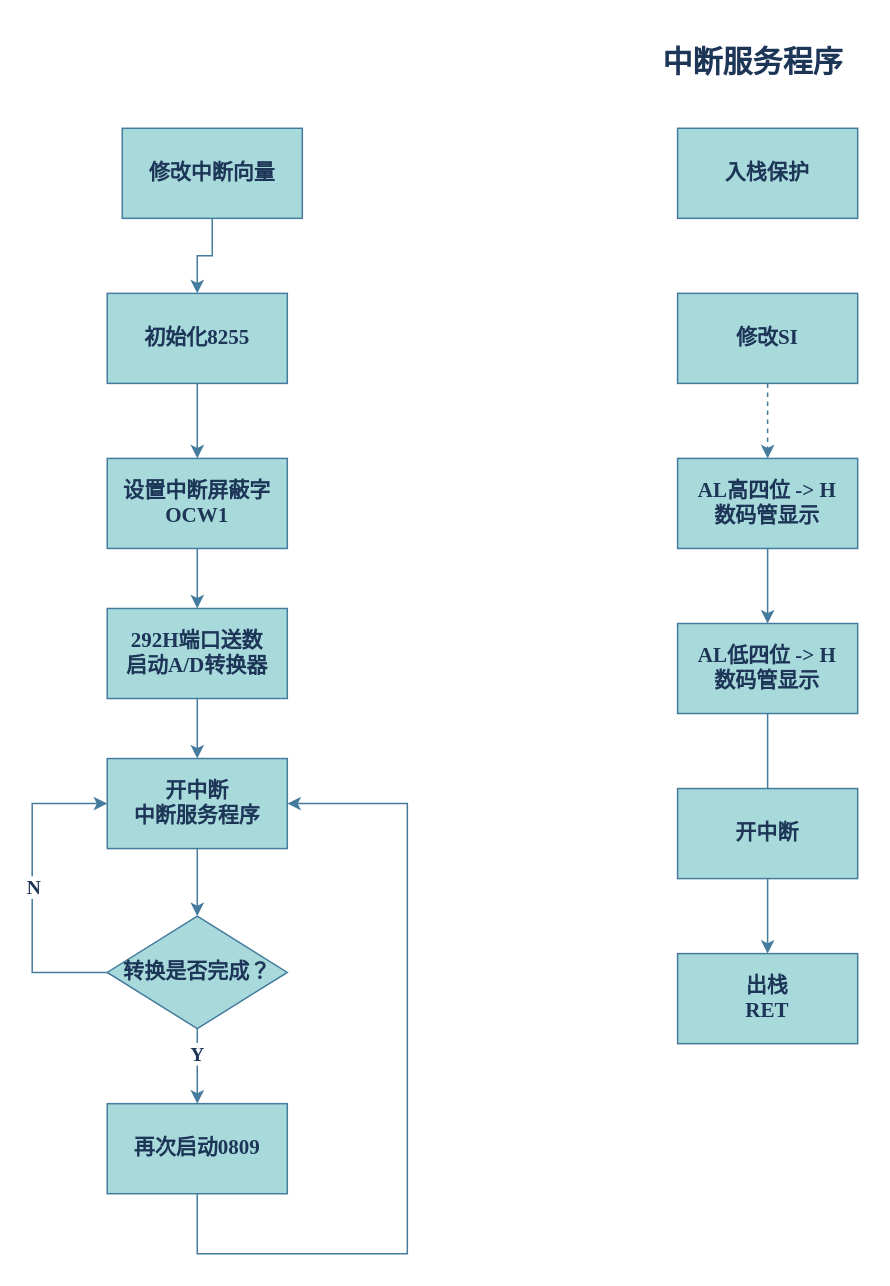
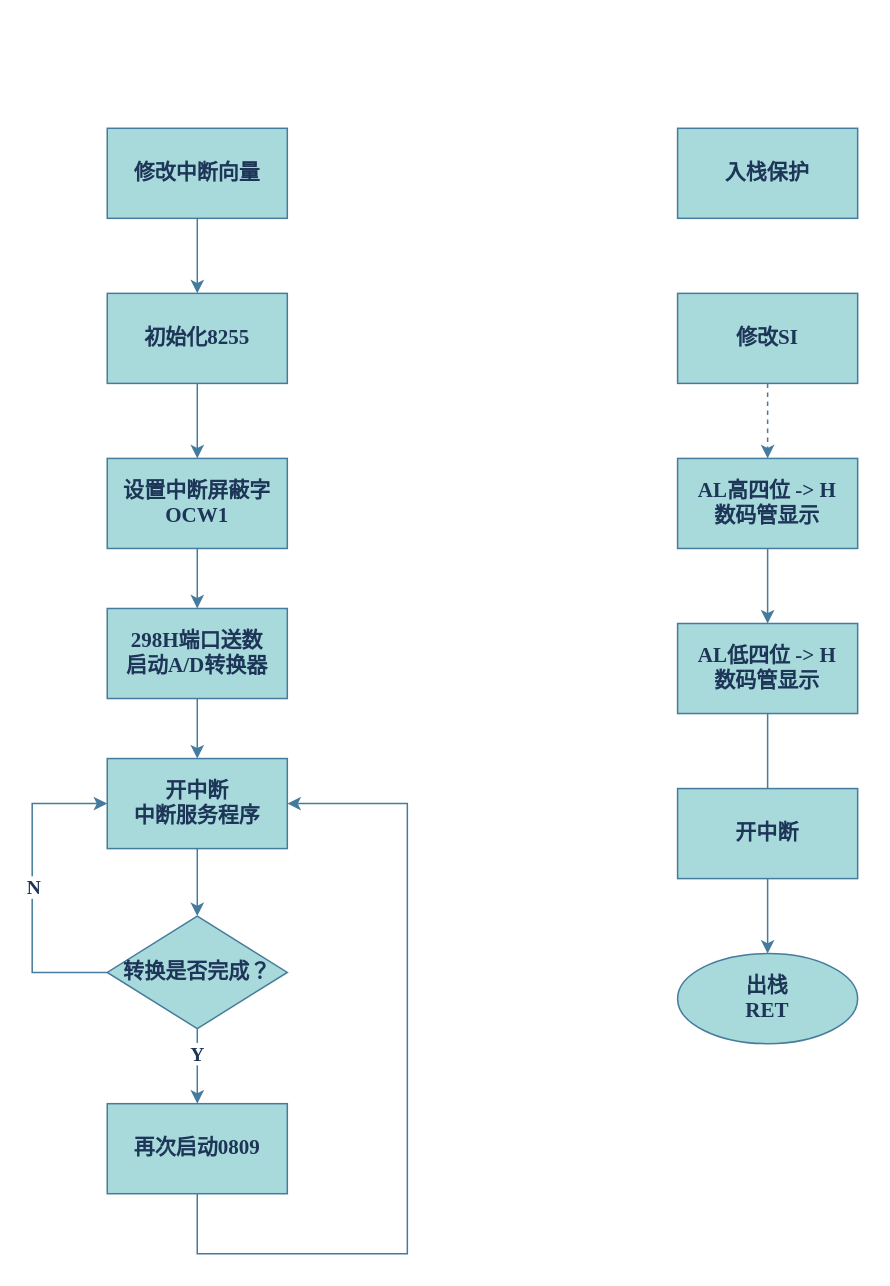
node "中断服务程序": removed
node "修改中断向量": moved (212, 173) -> (197, 173)
node "292H端口送数启动A/D转换器": label "292H端口送数启动A/D转换器" -> "298H端口送数启动A/D转换器"
node "出栈RET": shape rectangle -> ellipse
